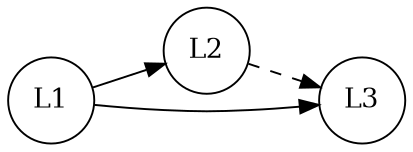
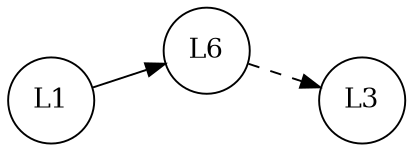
node "L2": label "L2" -> "L6"
edge "L1" -> "L3": removed
